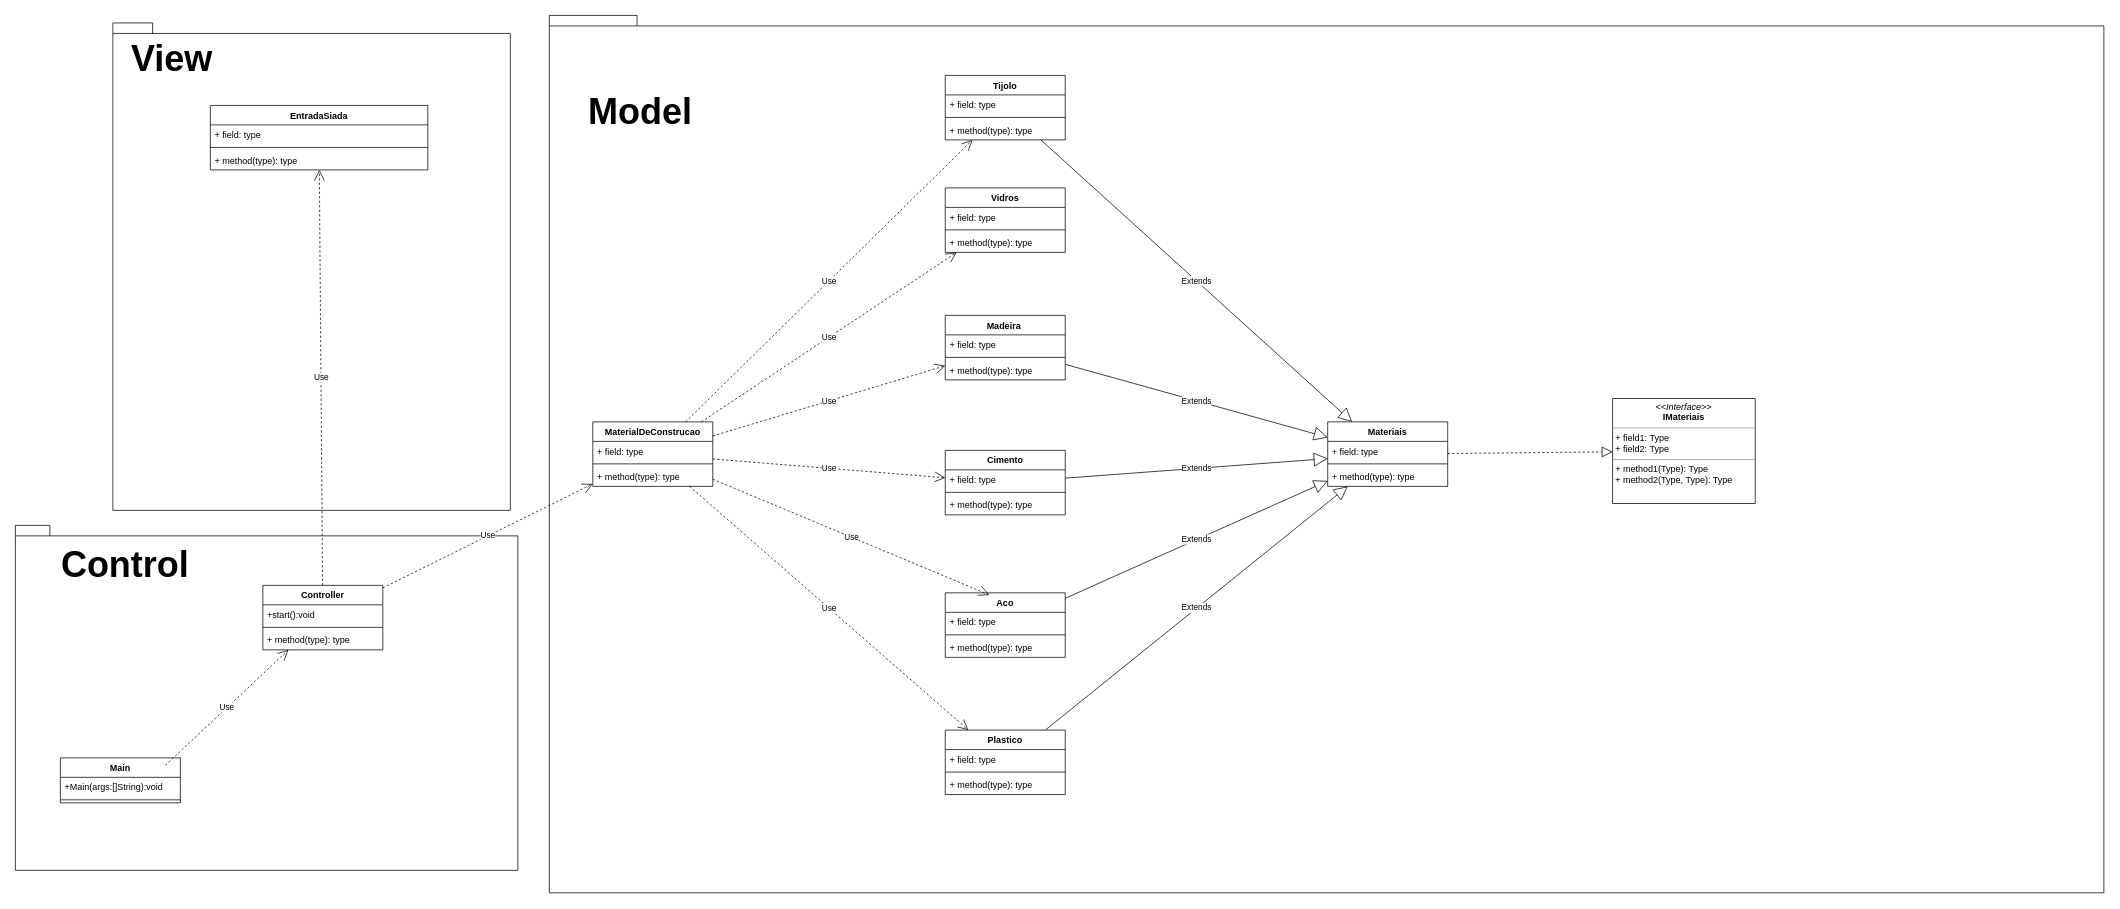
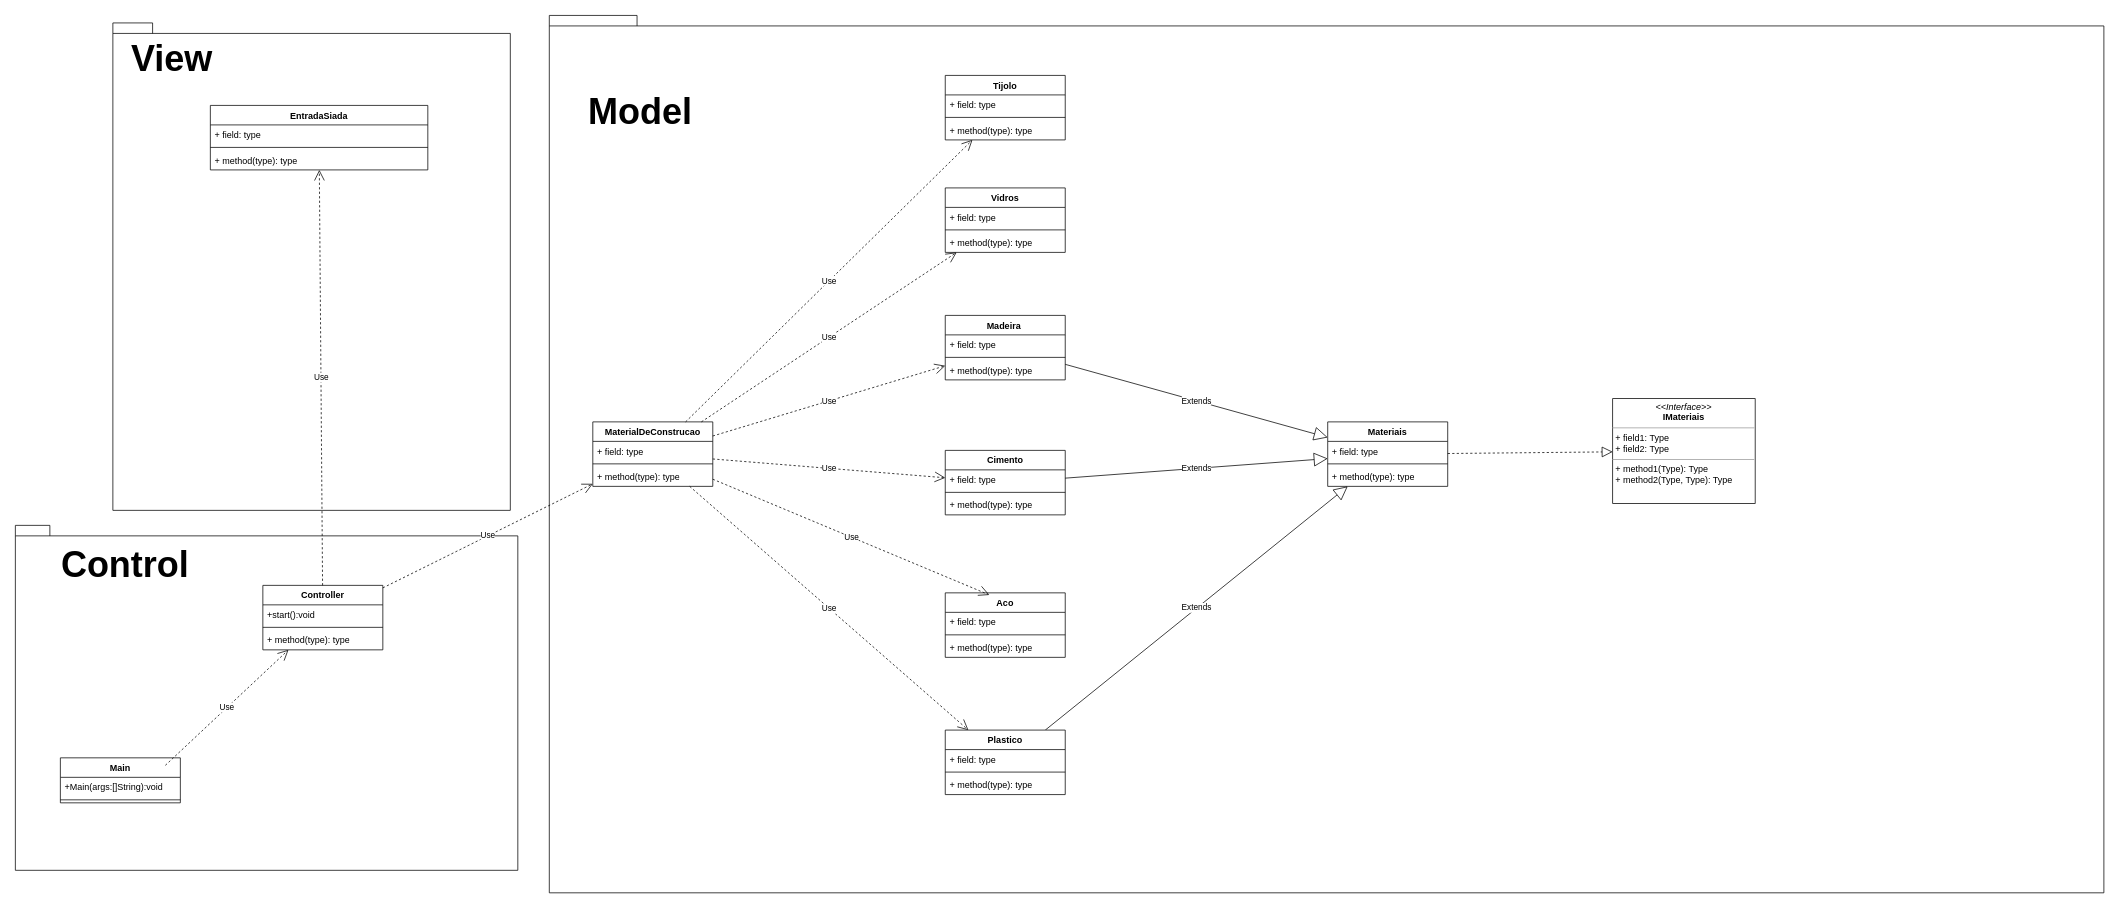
edge "Tijolo" -> "Materiais": removed, label "Extends"
edge "Aco" -> "Materiais": removed, label "Extends"
